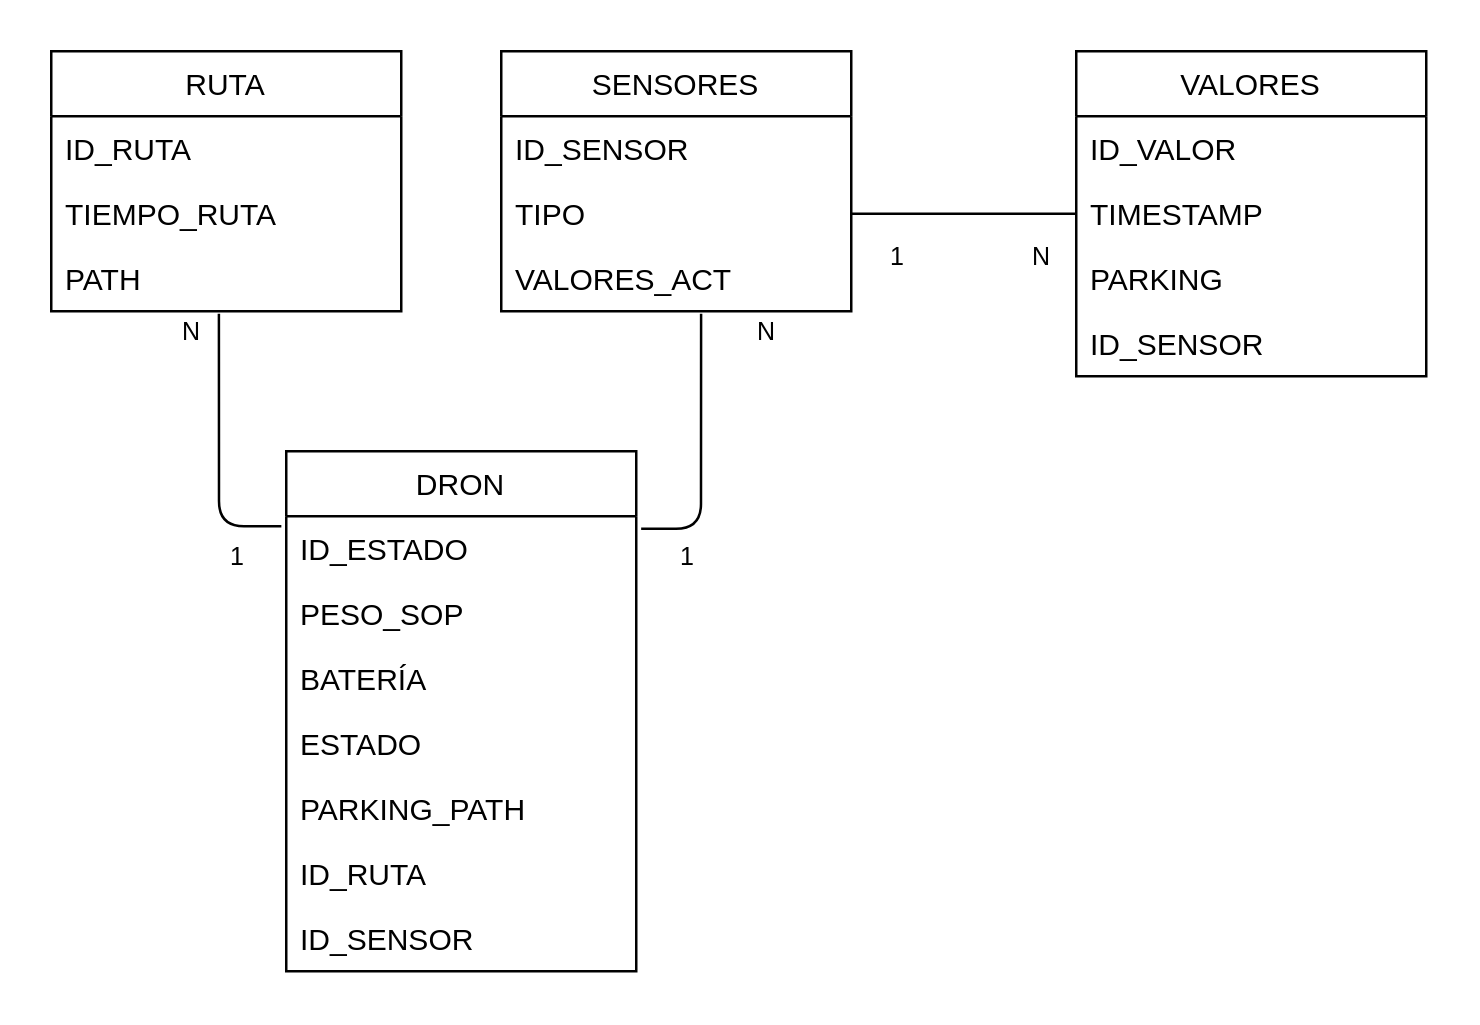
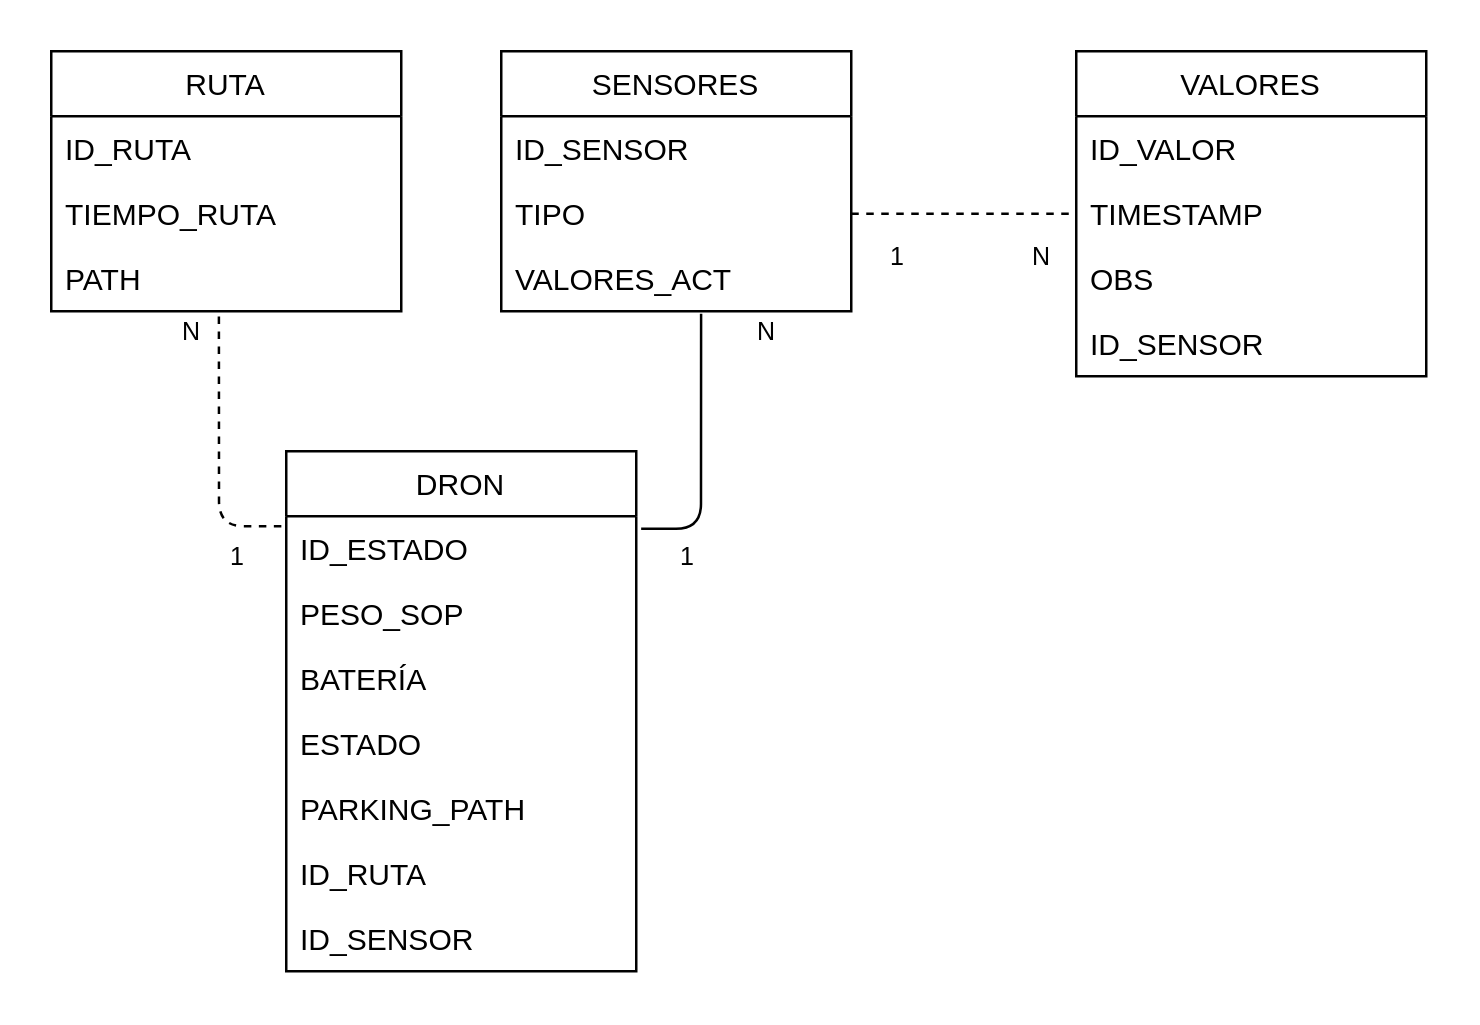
edge "TIPO" -- "TIMESTAMP": style solid -> dashed
node "PARKING": label "PARKING" -> "OBS"
edge "PATH" -- "ID_ESTADO": style solid -> dashed
